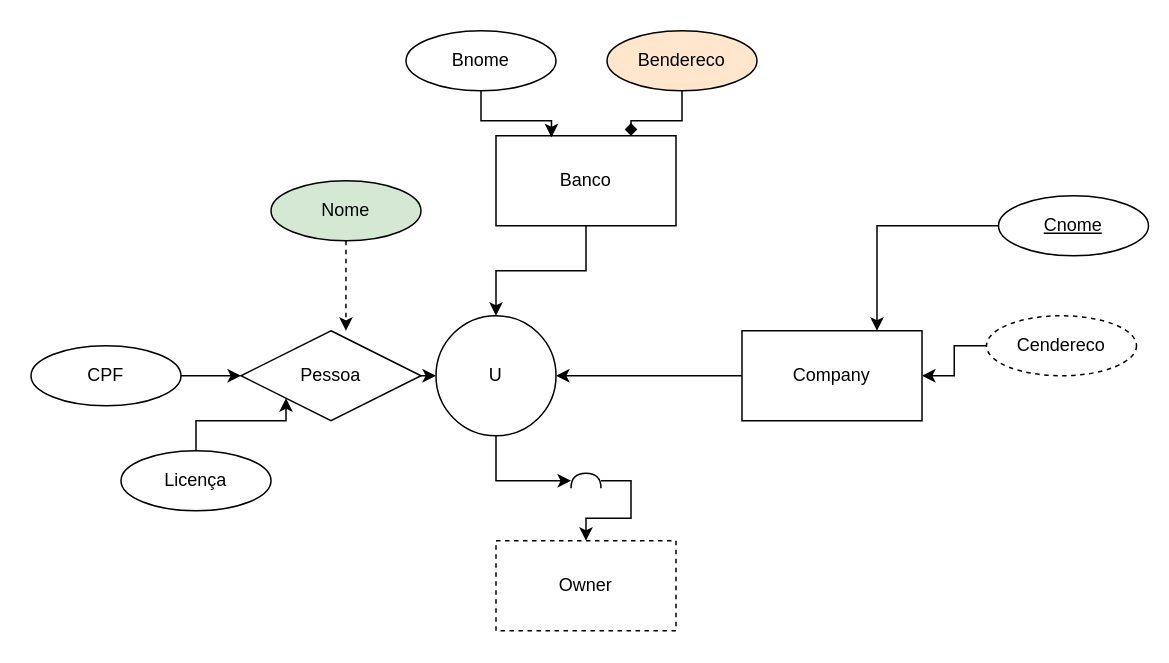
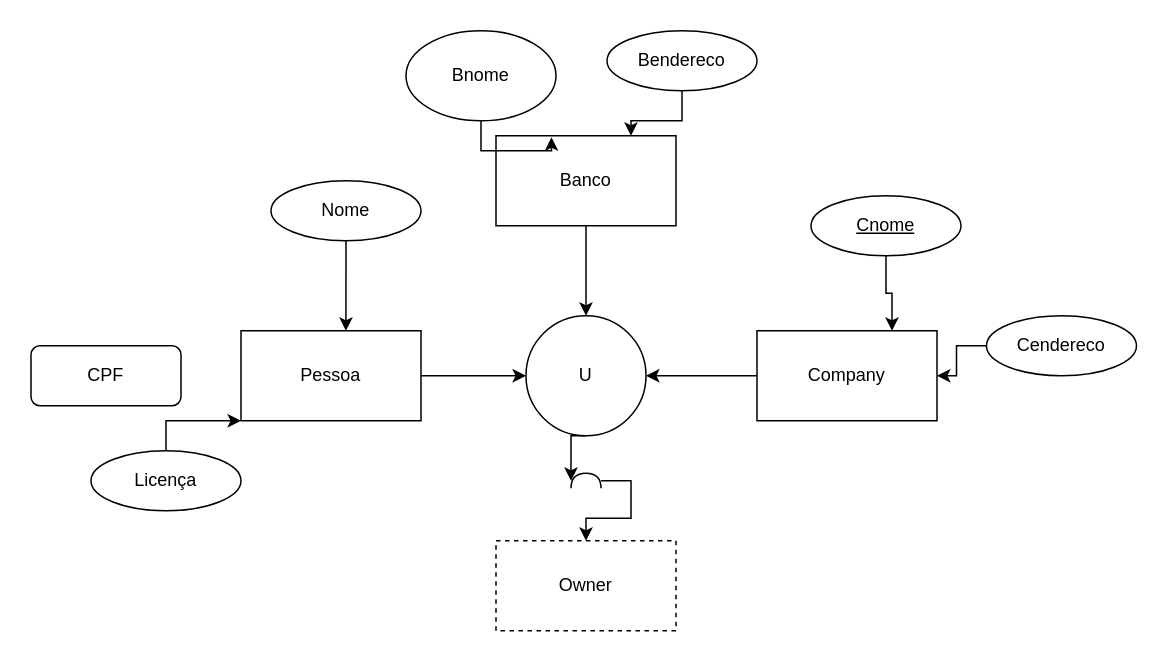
node "Bnome": size 150x60 -> 150x90
node "Bendereco": fillcolor #ffe6cc -> #ffffff
edge "Bendereco" -> "Banco": arrowhead diamond -> classic
node "Nome": fillcolor #d5e8d4 -> #ffffff
node "Cnome": moved (1073, 226) -> (886, 226)
edge "Nome" -> "Pessoa": style dashed -> solid
node "Cendereco": style dashed -> solid
node "CPF": shape ellipse -> rounded rectangle
edge "CPF" -> "Pessoa": removed
node "Pessoa": shape diamond -> rectangle
node "U": moved (496, 376) -> (586, 376)
node "Company": moved (832, 376) -> (847, 376)
node "Licença": moved (196, 481) -> (166, 481)
